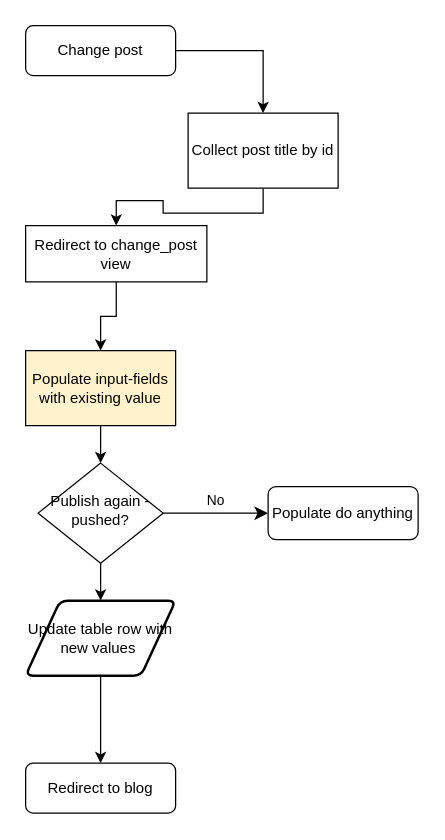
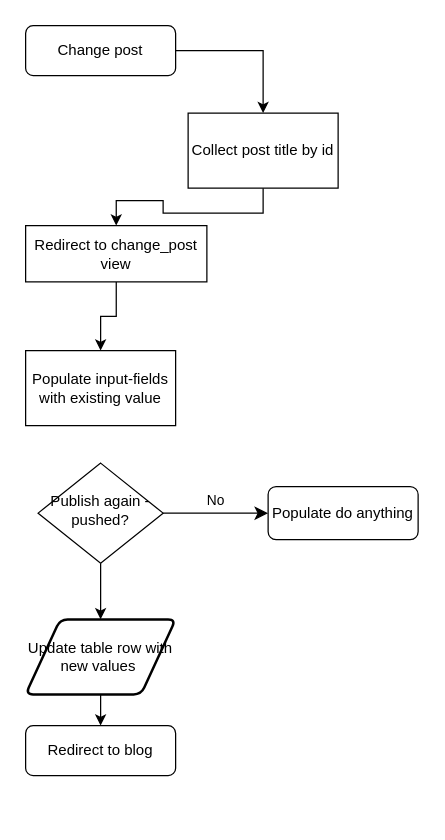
node "Populate input-fields with existing value": fillcolor #fff2cc -> #ffffff
edge "Populate input-fields with existing value" -> "Publish again -pushed?": removed
node "Update table row with new values": moved (101, 638) -> (101, 657)
node "Redirect to blog": moved (101, 788) -> (101, 751)
